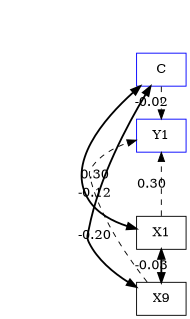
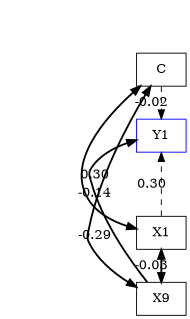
node "C": color blue -> black
edge "C" -- "X1": label "-0.12" -> "-0.14"
edge "X9" -> "Y1": style dashed -> bold
edge "C" -- "X9": label "-0.20" -> "-0.29"
